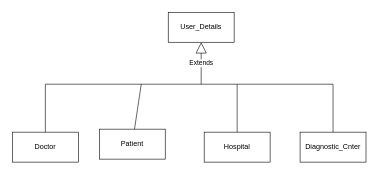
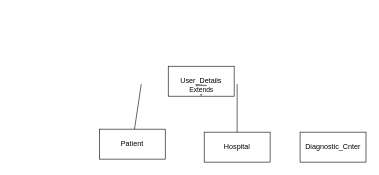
node "User_Details": moved (201, 27) -> (201, 81)
edge "Doctor" -- "Diagnostic_Cnter": removed
node "Doctor": removed
